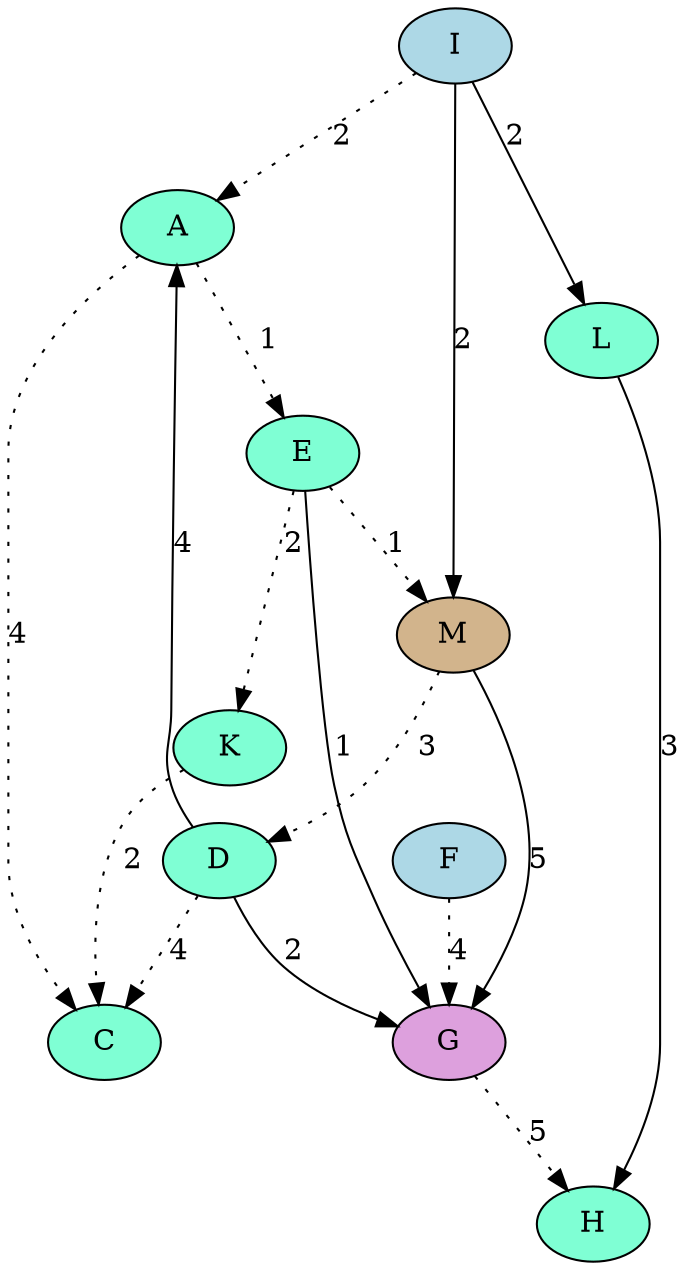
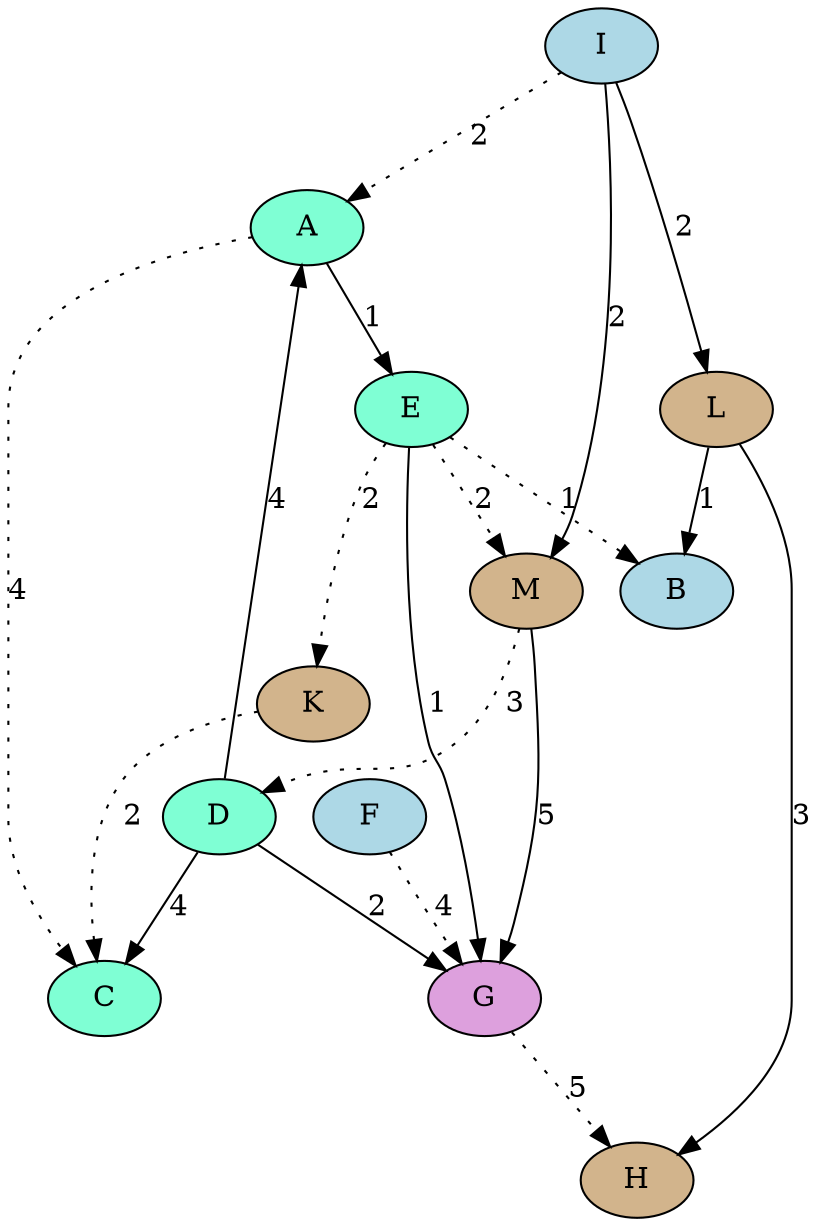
edge "A" -> "E": style dotted -> solid
node "L": fillcolor aquamarine -> tan
edge "E" -> "M": label "1" -> "2"
node "B": added
node "K": fillcolor aquamarine -> tan
edge "D" -> "C": style dotted -> solid
node "H": fillcolor aquamarine -> tan
